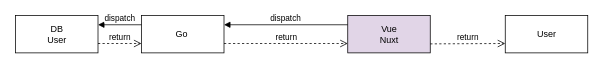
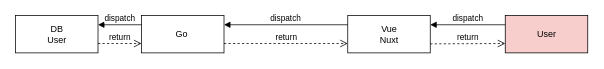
edge "User" -> "Vue Nuxt": added, label "dispatch"
node "Vue Nuxt": fillcolor #e1d5e7 -> #ffffff
node "User": fillcolor #ffffff -> #f8cecc
